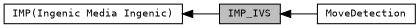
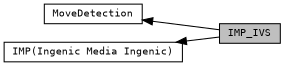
edge "MoveDetection" -> "IMP_IVS": reversed
